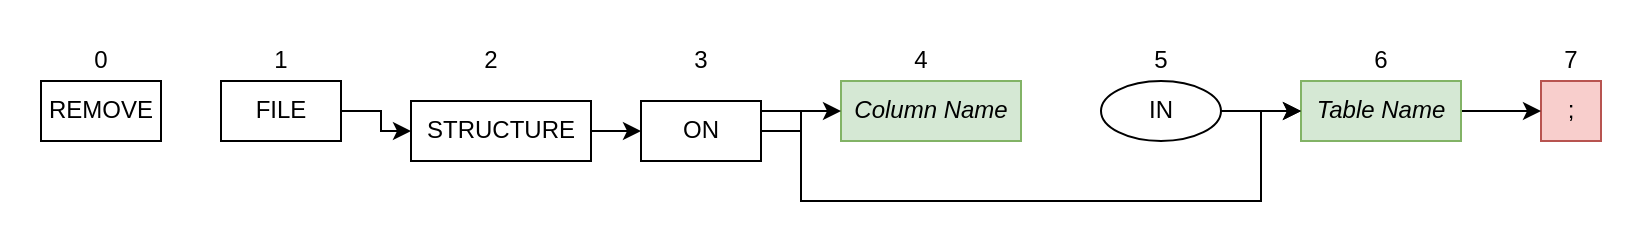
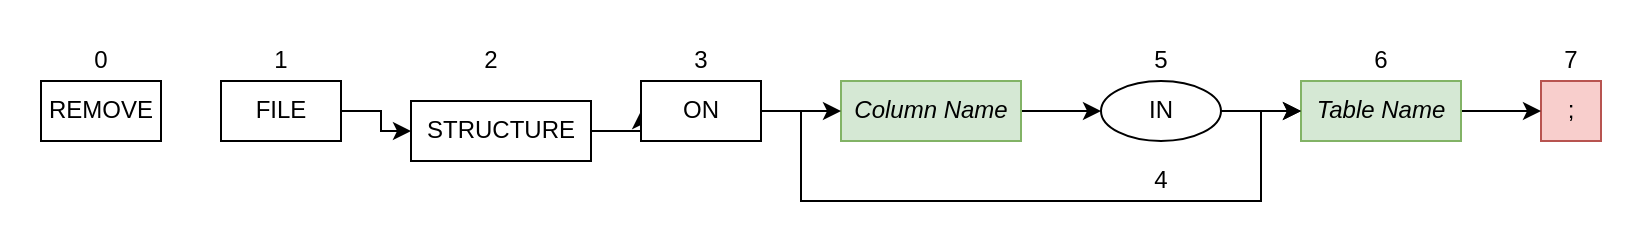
node "4": moved (921, 61) -> (1161, 181)
edge "Column Name" -> "IN": added
node "ON": moved (701, 131) -> (701, 111)
